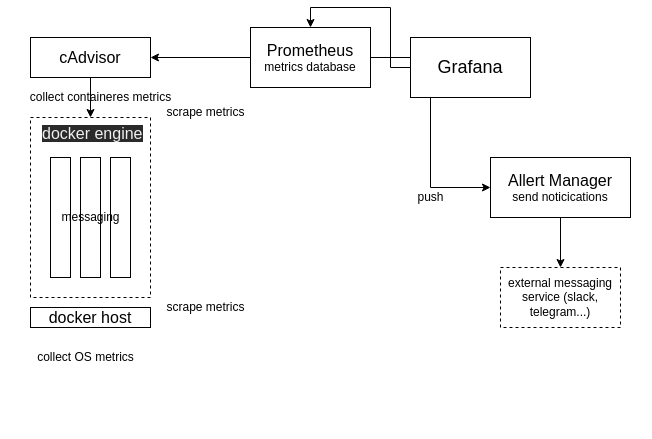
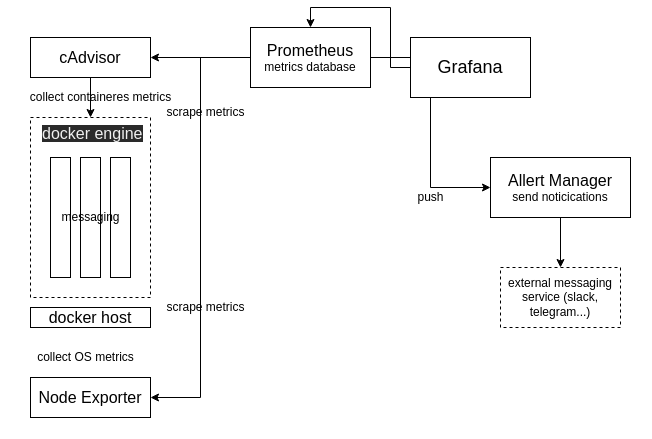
edge "Prometheus metrics database" -> "Node Exporter": added
node "Node Exporter": added
